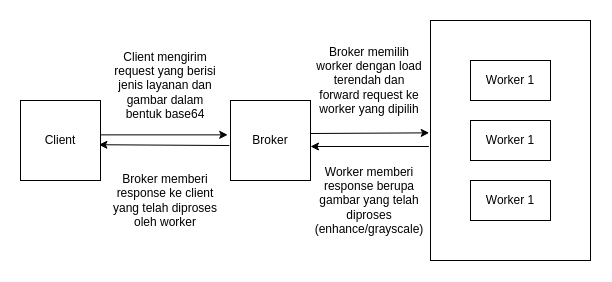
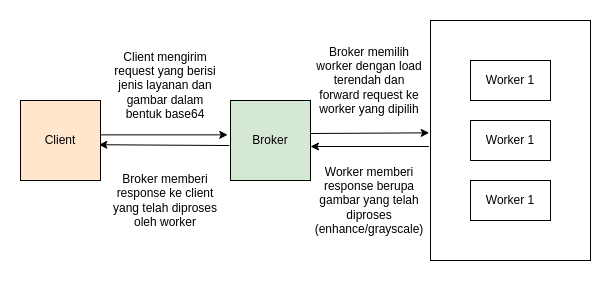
node "Client": fillcolor #ffffff -> #ffe6cc
node "Broker": fillcolor #ffffff -> #d5e8d4
